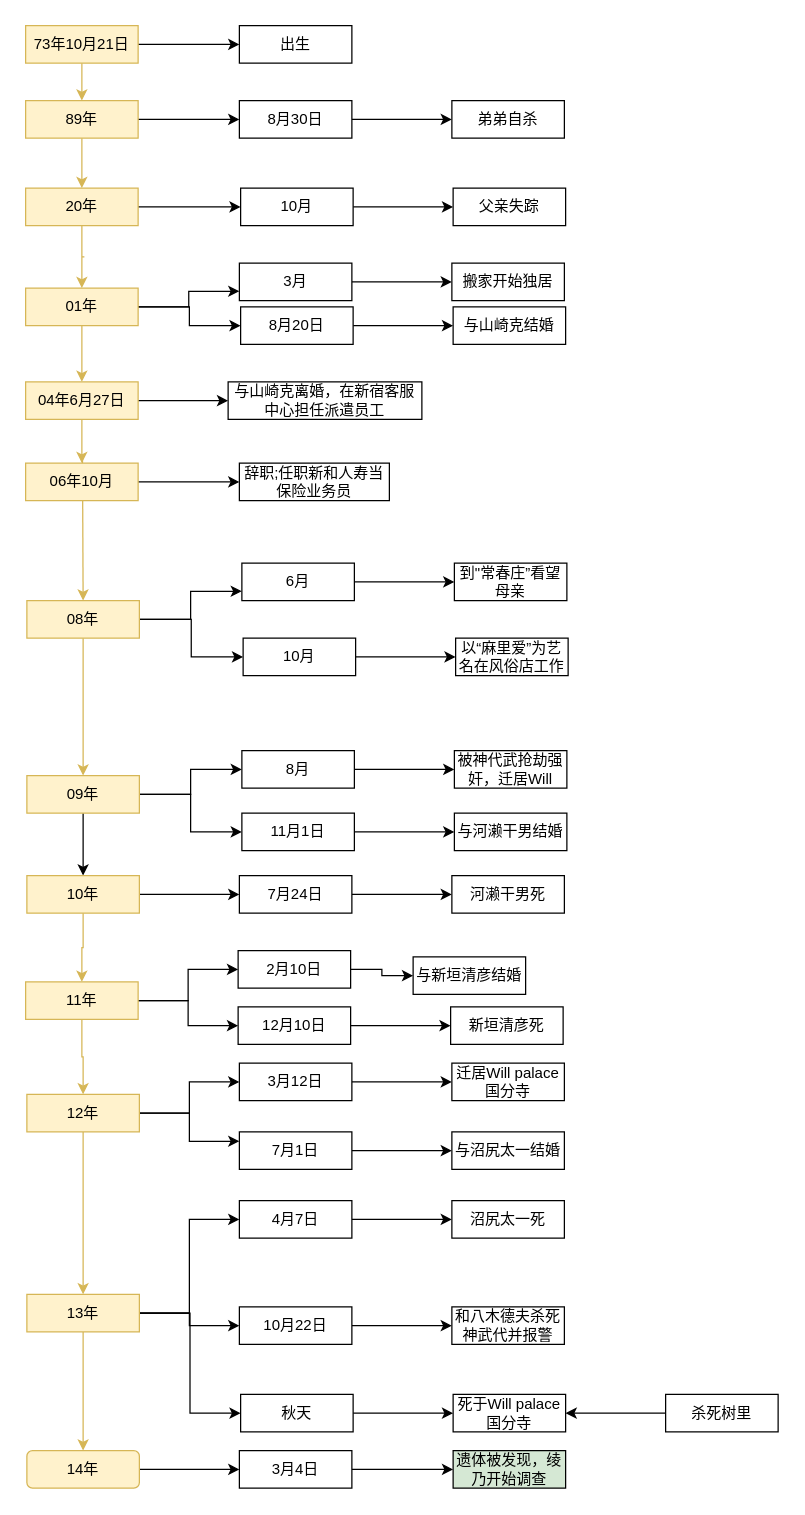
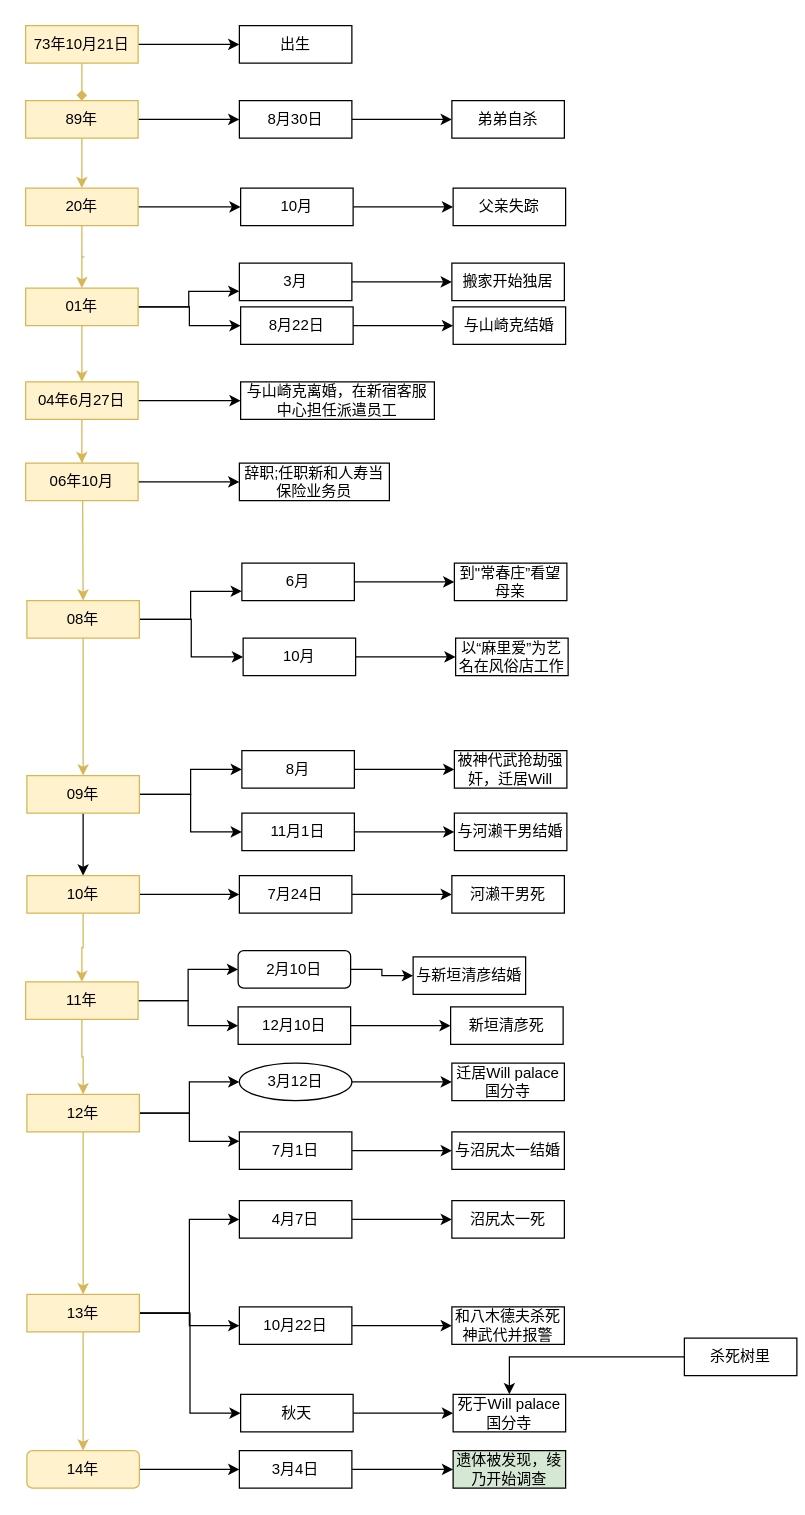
edge "73年10月21日" -> "89年": arrowhead classic -> diamond
node "8月20日": label "8月20日" -> "8月22日"
node "与山崎克离婚，在新宿客服中心担任派遣员工": moved (325, 401) -> (338, 401)
node "2月10日": shape rectangle -> rounded rectangle
node "3月12日": shape rectangle -> ellipse
node "杀死树里": moved (722, 1413) -> (741, 1357)
